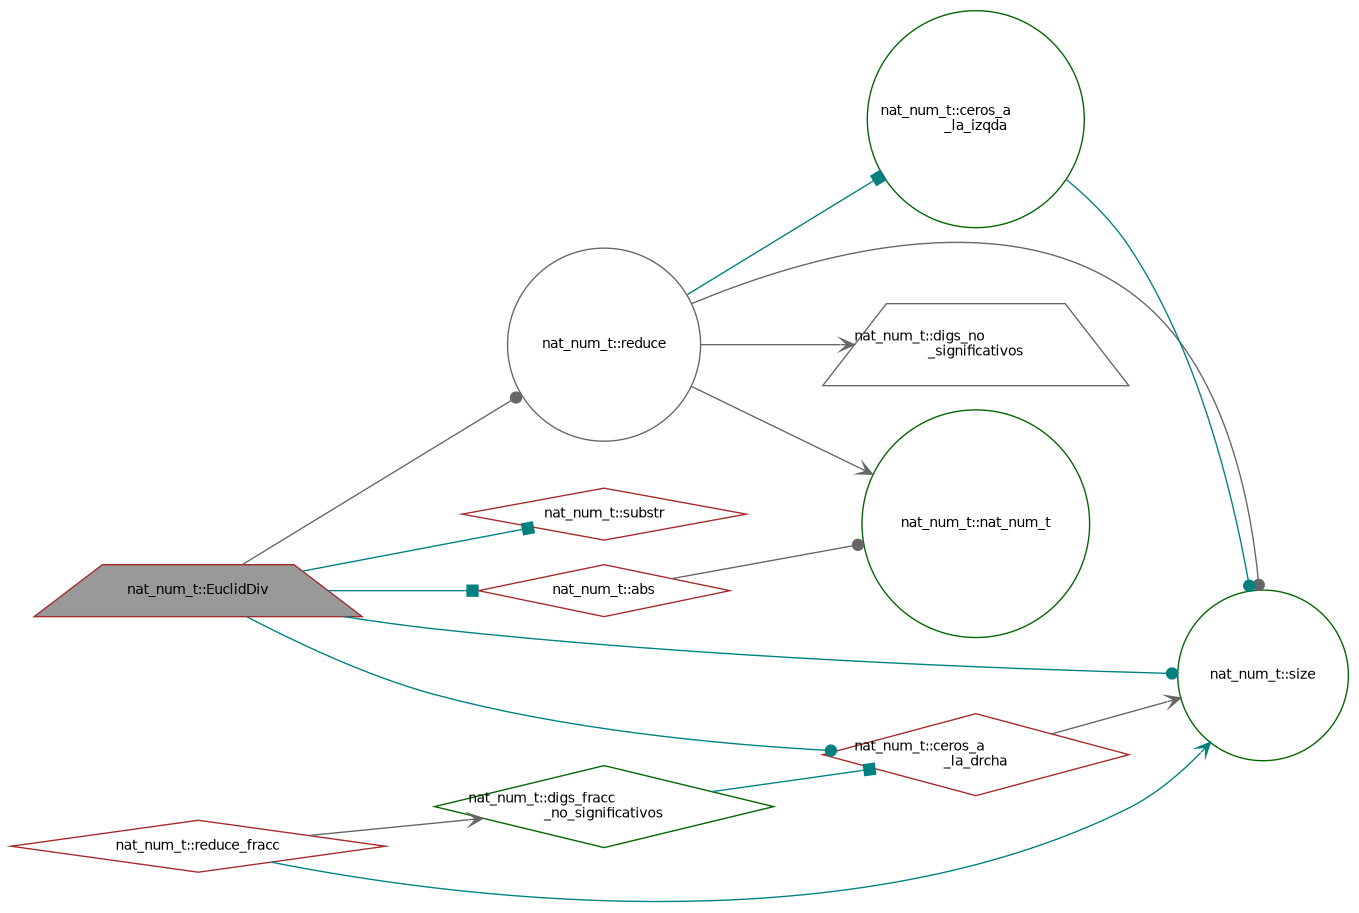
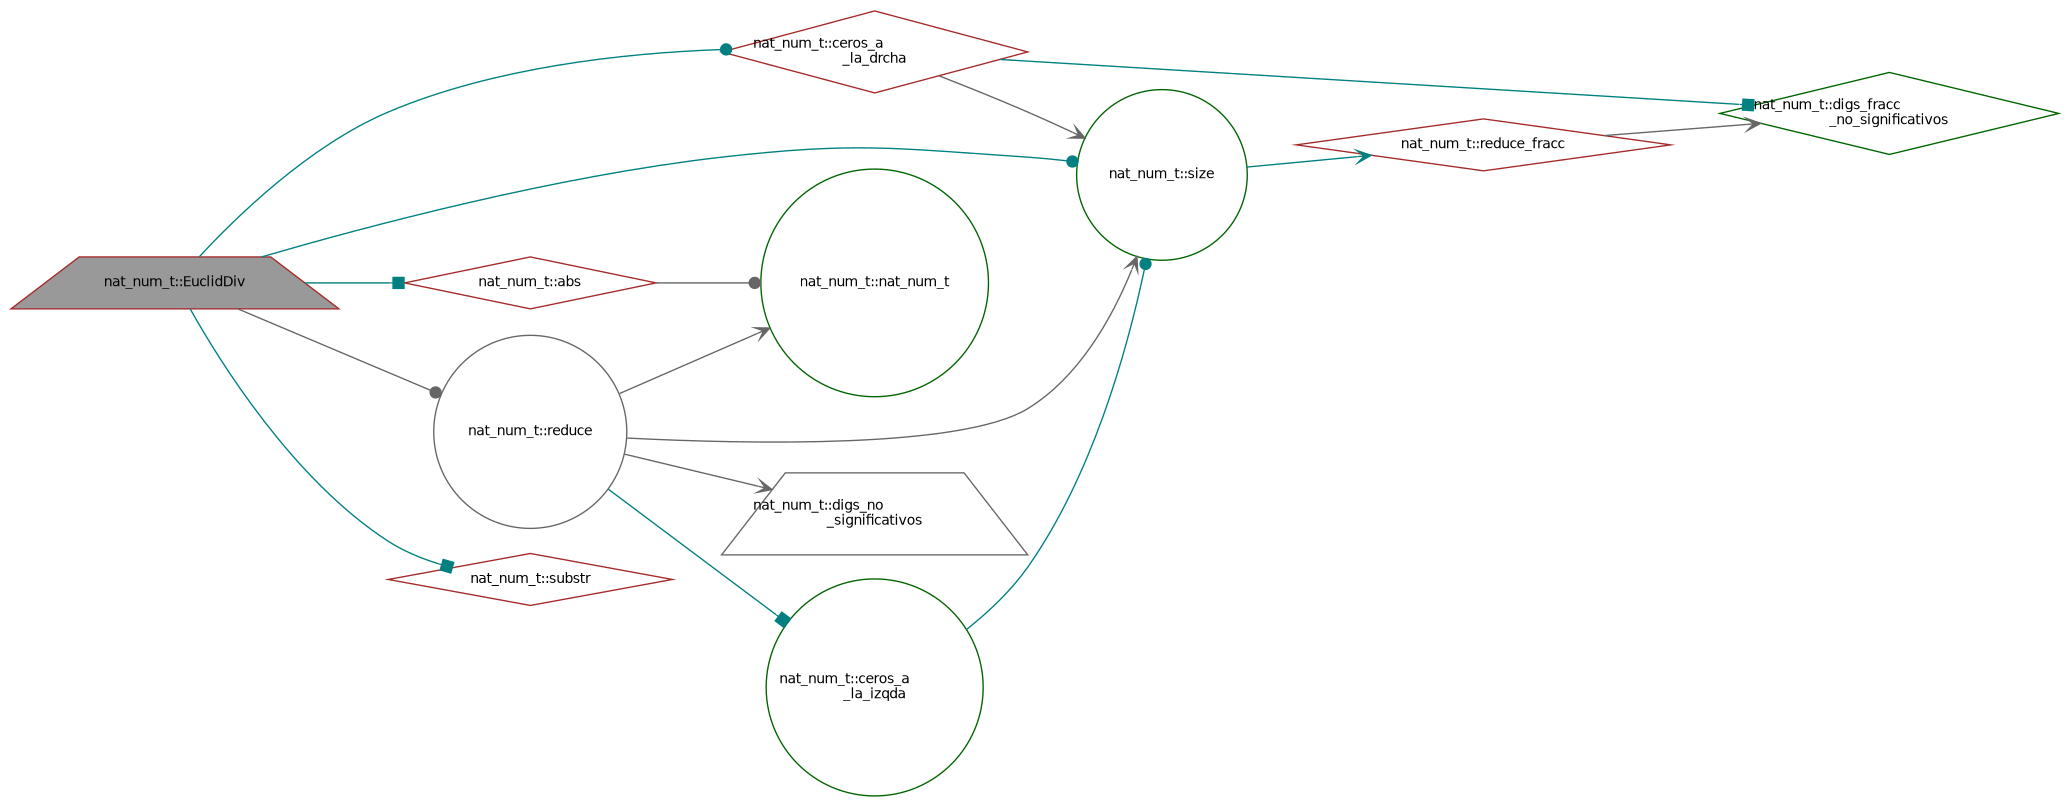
edge "nat_num_t::reduce" -> "nat_num_t::size": arrowhead dot -> vee
edge "nat_num_t::digs_fracc _no_significativos" -> "nat_num_t::ceros_a _la_drcha": reversed
edge "nat_num_t::reduce_fracc" -> "nat_num_t::size": reversed
